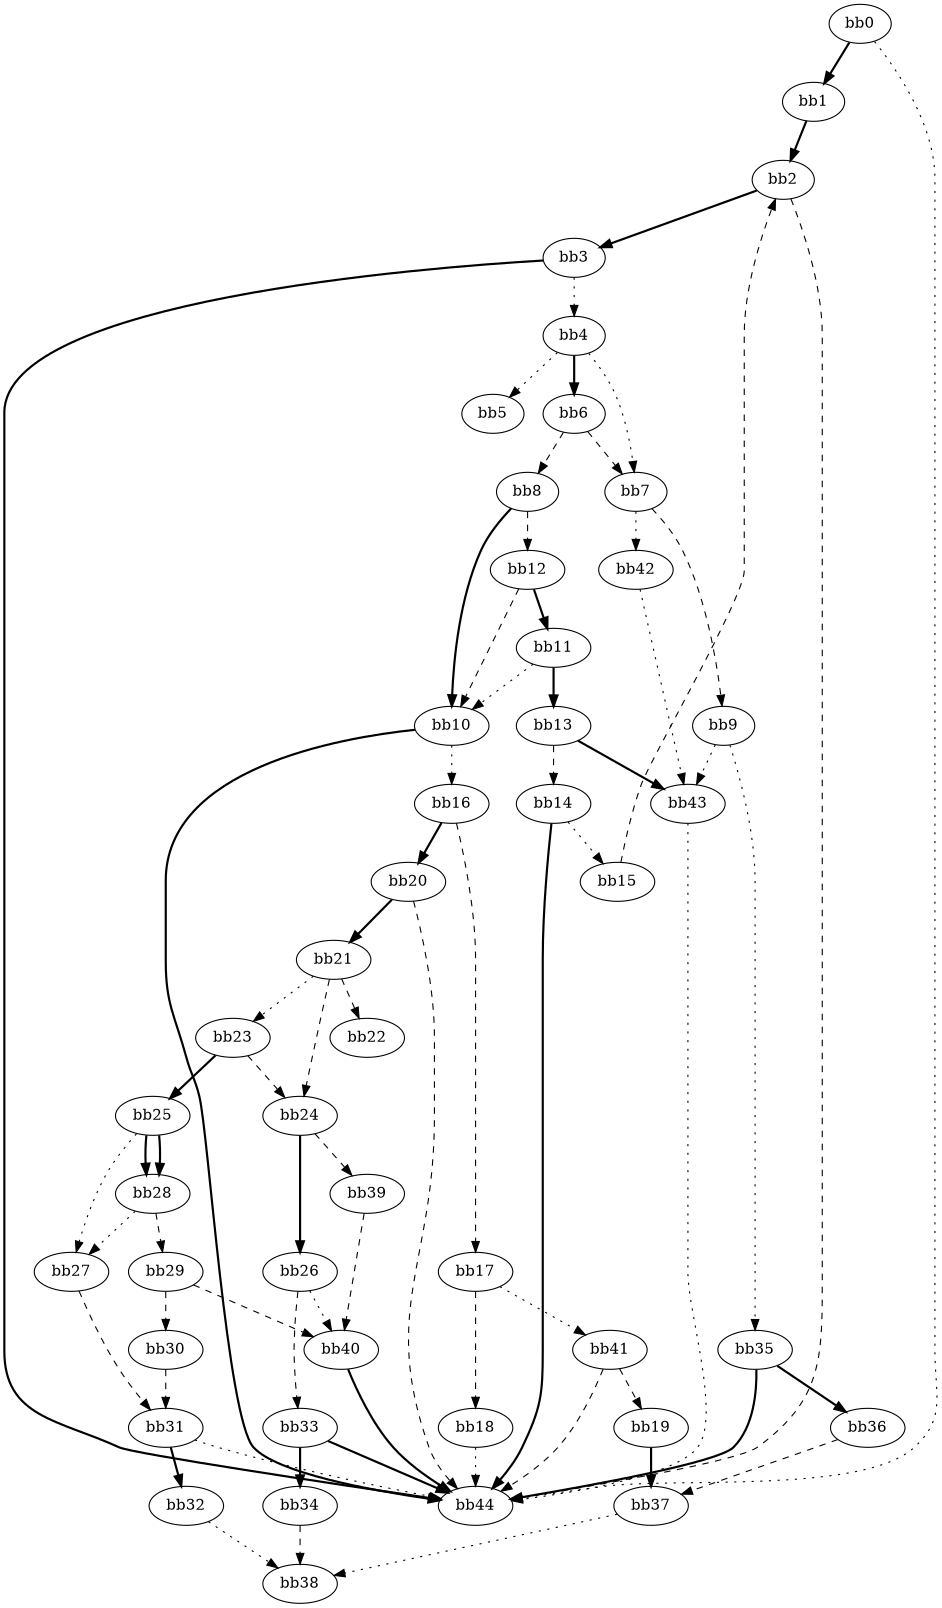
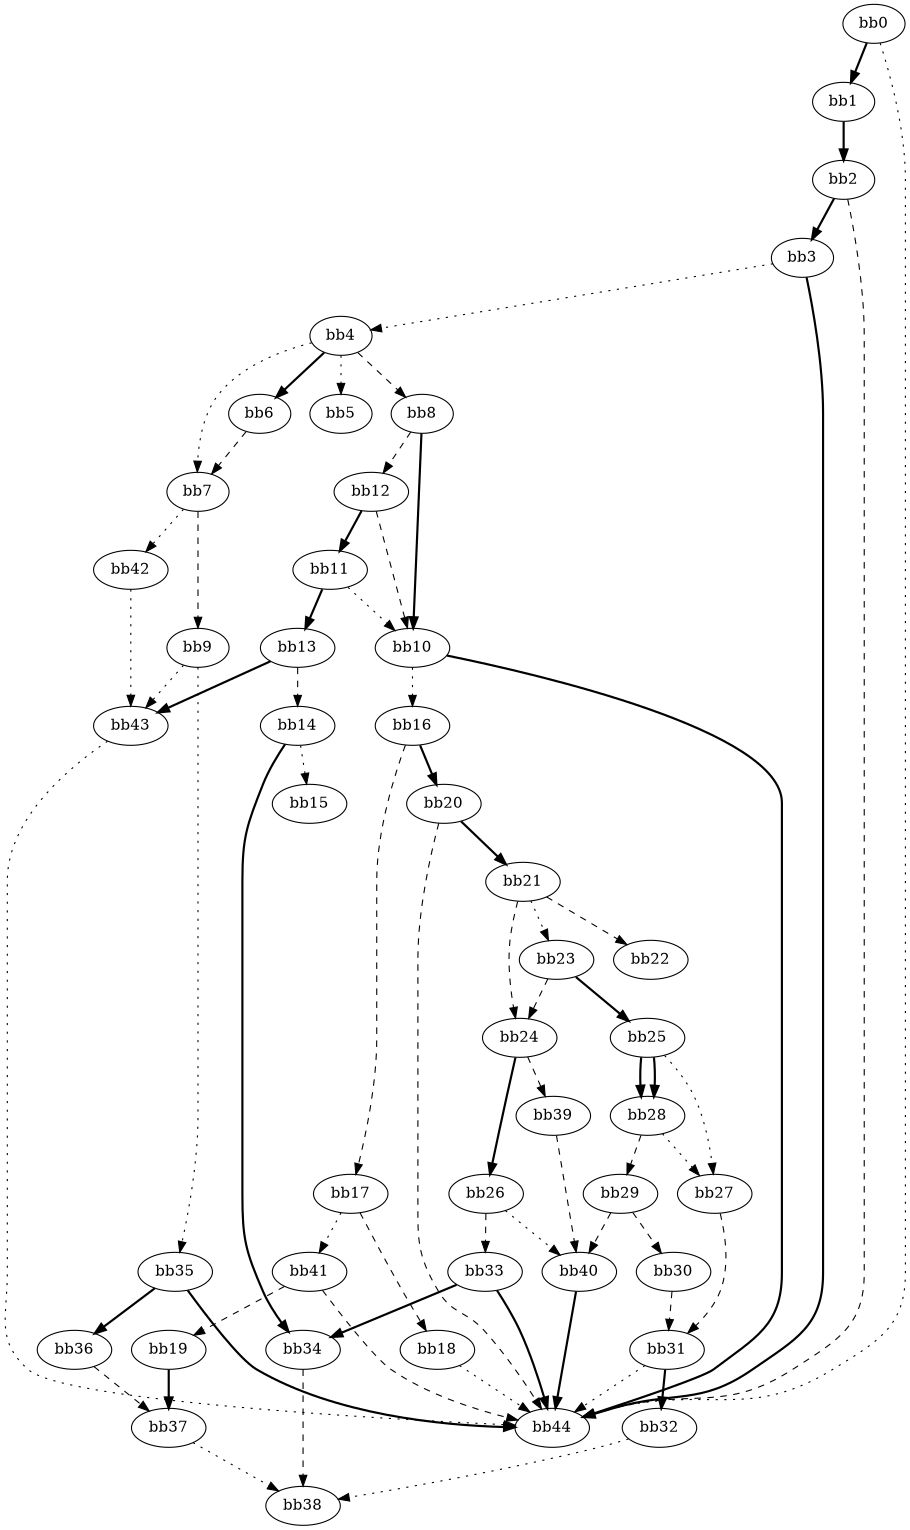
edge "bb6" -> "bb8": now "bb4" -> "bb8"
edge "bb15" -> "bb2": removed
edge "bb14" -> "bb44": now "bb14" -> "bb34"
